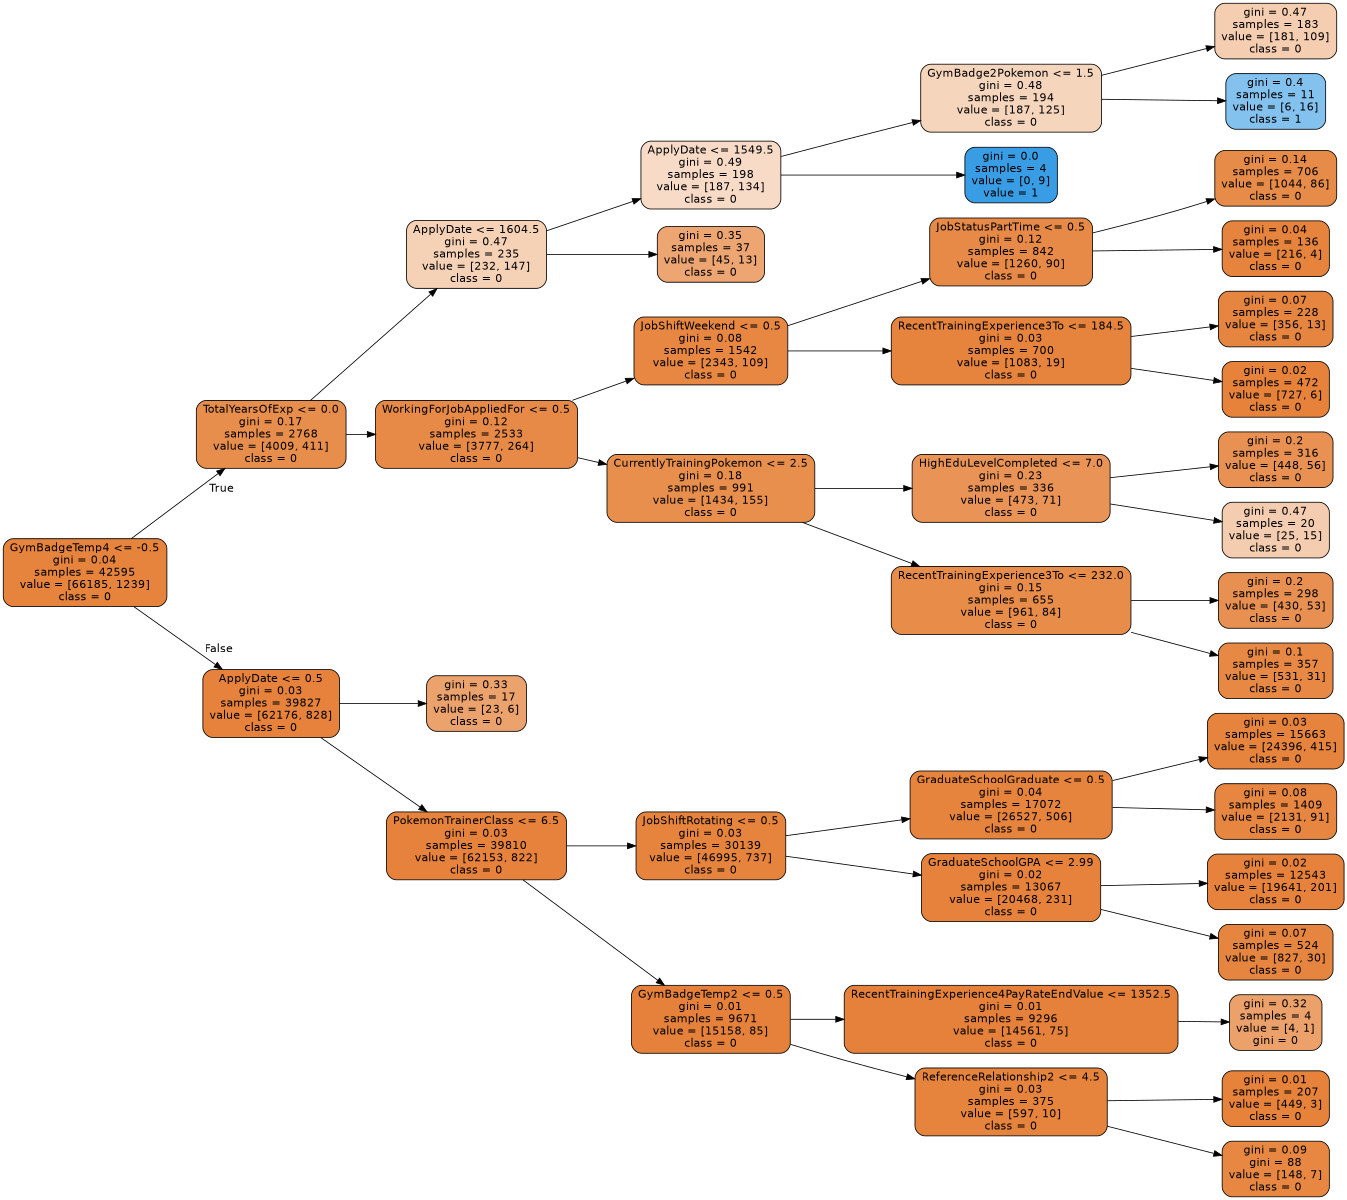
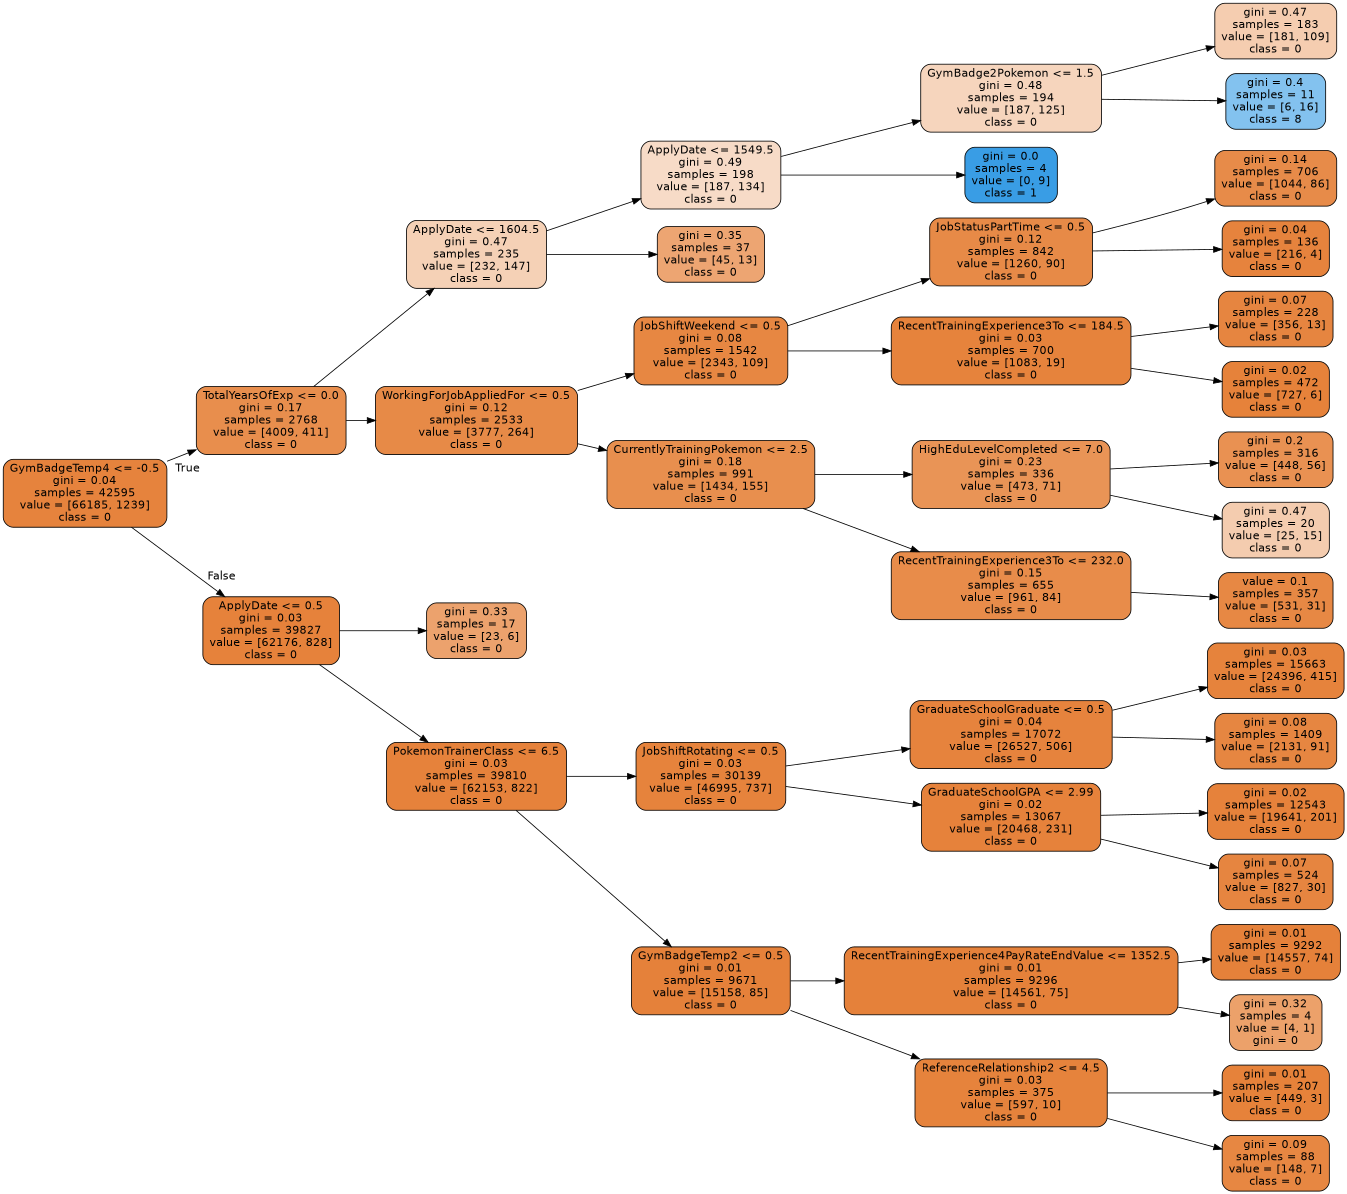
node "gini = 0.4 samples = 11 value = [6, 16] class = 1": label "gini = 0.4 samples = 11 value = [6, 16] class = 1" -> "gini = 0.4 samples = 11 value = [6, 16] class = 8"
node "gini = 0.0 samples = 4 value = [0, 9] value = 1": label "gini = 0.0 samples = 4 value = [0, 9] value = 1" -> "gini = 0.0 samples = 4 value = [0, 9] class = 1"
node "gini = 0.2 samples = 298 value = [430, 53] class = 0": removed
node "gini = 0.1 samples = 357 value = [531, 31] class = 0": label "gini = 0.1 samples = 357 value = [531, 31] class = 0" -> "value = 0.1 samples = 357 value = [531, 31] class = 0"
node "gini = 0.01 samples = 9292 value = [14557, 74] class = 0": added
node "gini = 0.09 gini = 88 value = [148, 7] class = 0": label "gini = 0.09 gini = 88 value = [148, 7] class = 0" -> "gini = 0.09 samples = 88 value = [148, 7] class = 0"
